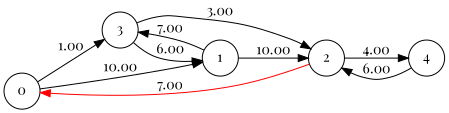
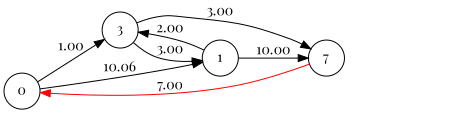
edge "1" -> "3": label "7.00" -> "2.00"
edge "3" -> "1": label "6.00" -> "3.00"
node "2": label "2" -> "7"
node "4": removed
edge "0" -> "1": label "10.00" -> "10.06"
